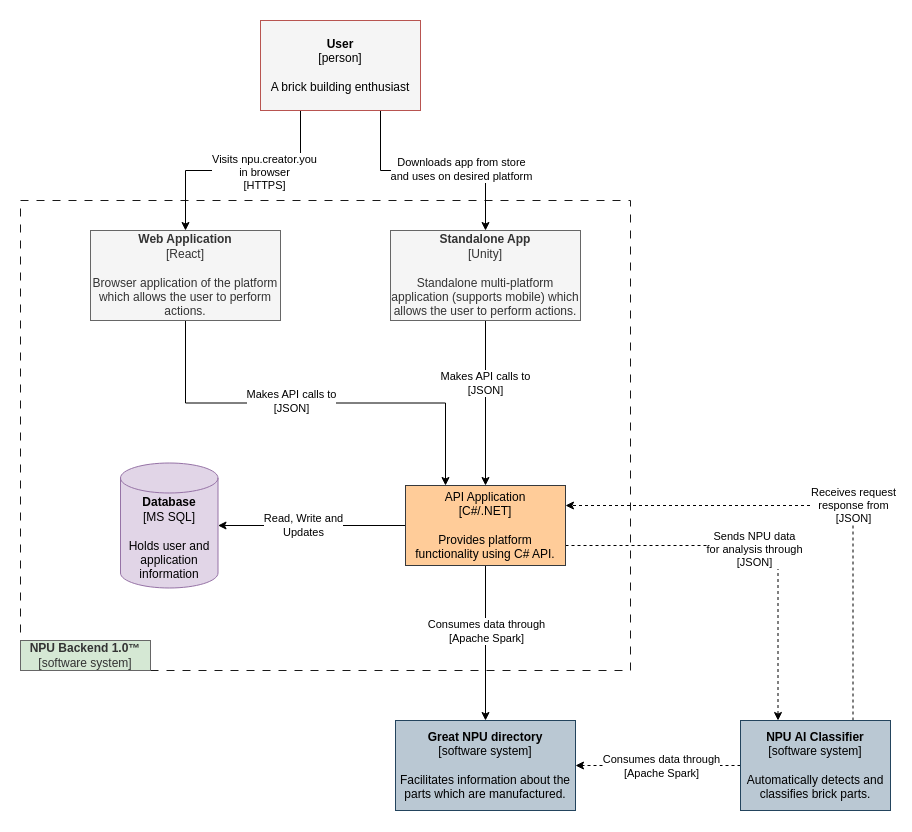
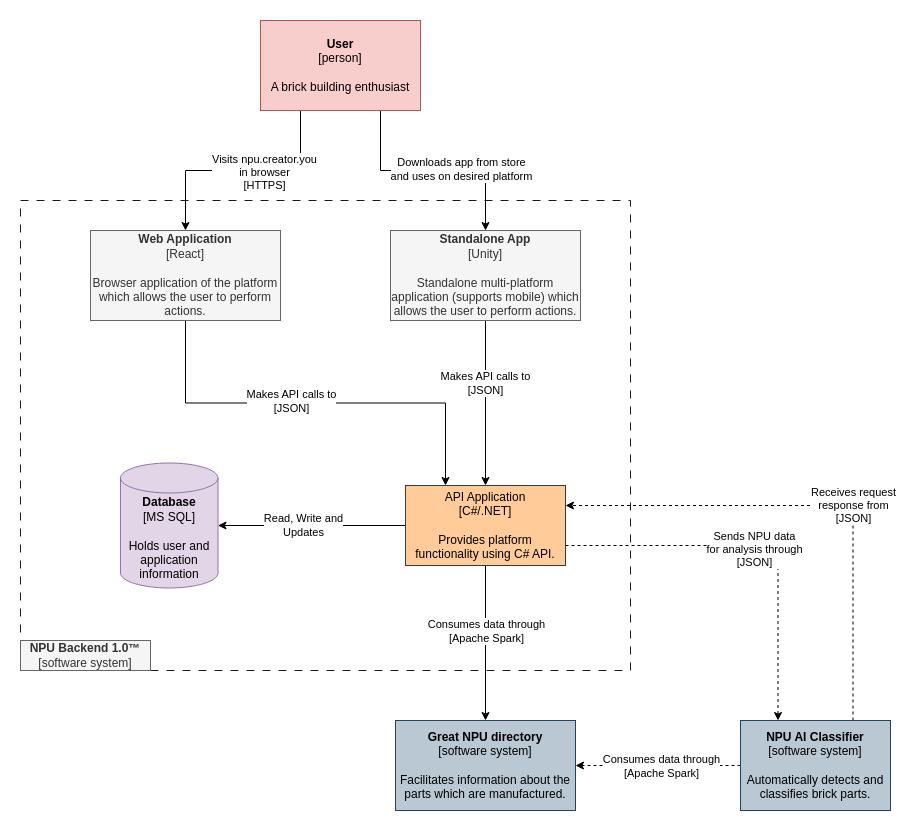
node "User [person] A brick building enthusiast": fillcolor #f5f5f5 -> #f8cecc
node "NPU Backend 1.0™ [software system]": fillcolor #d5e8d4 -> #f5f5f5
